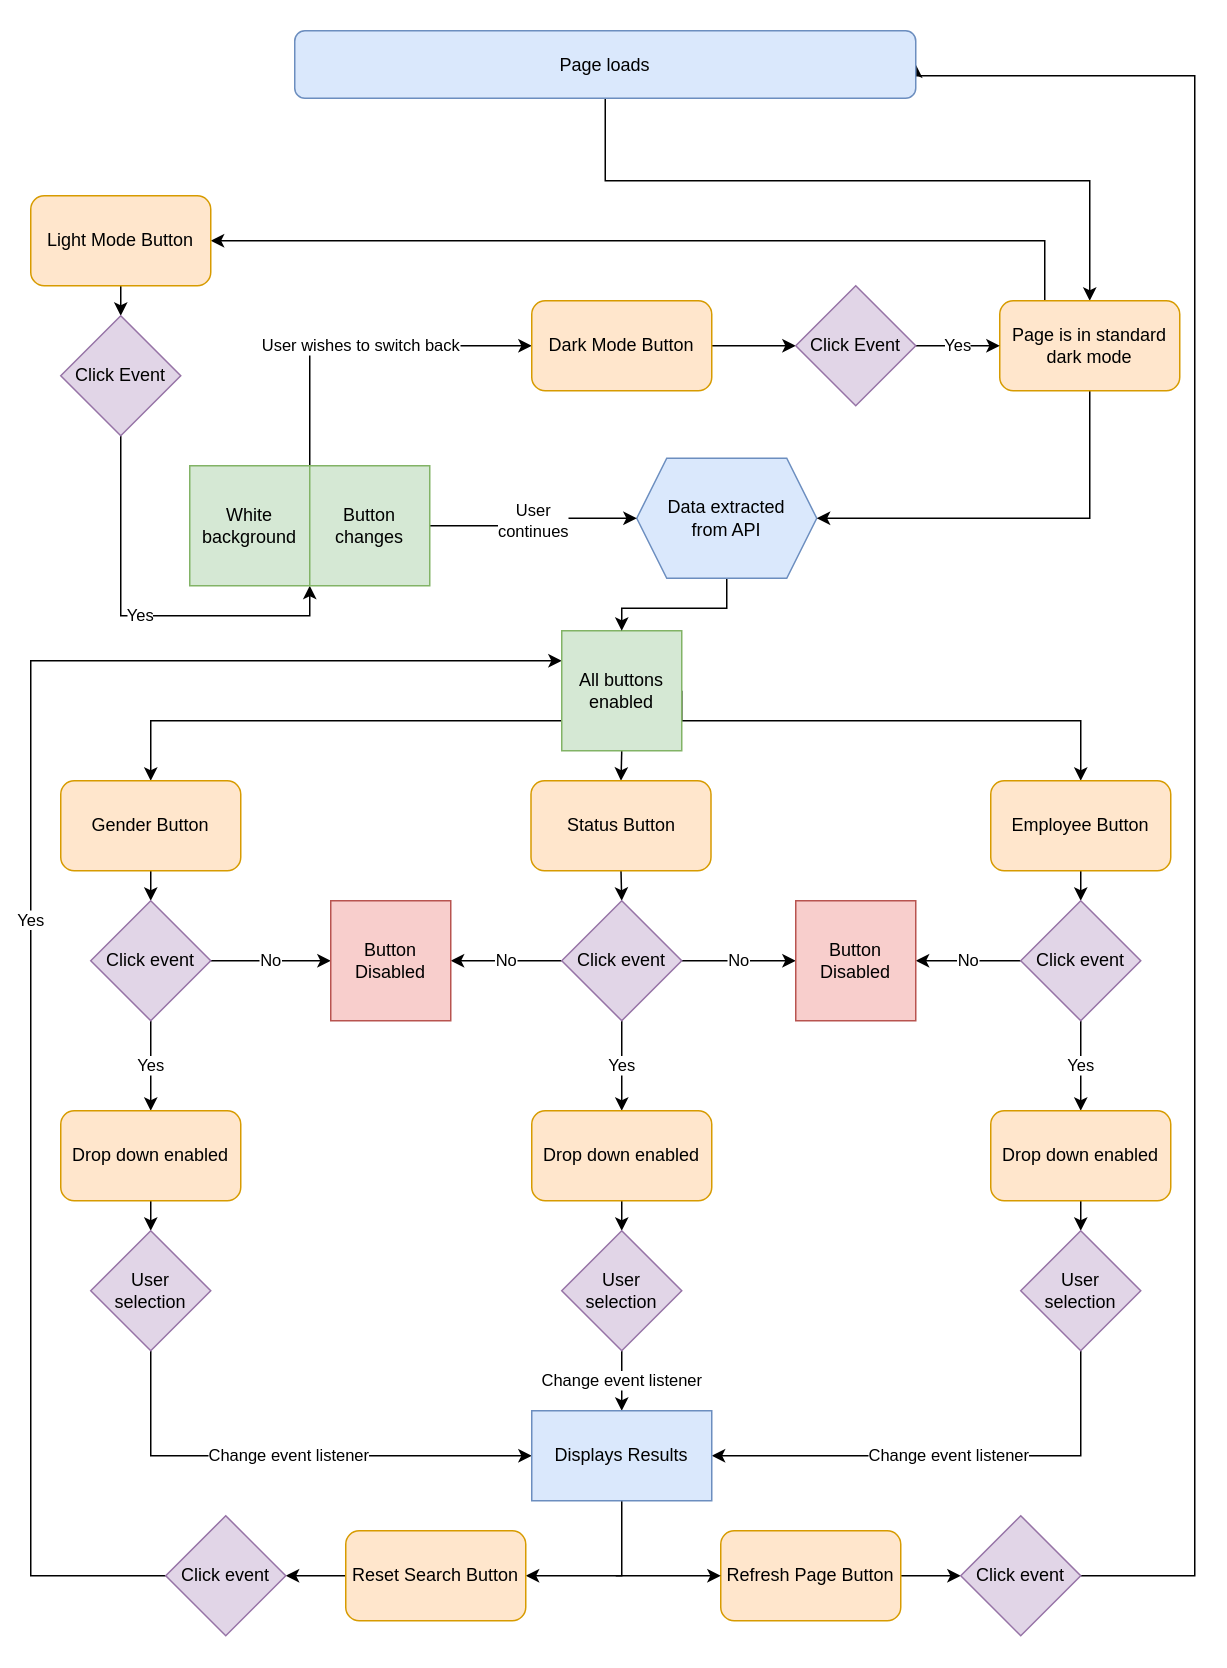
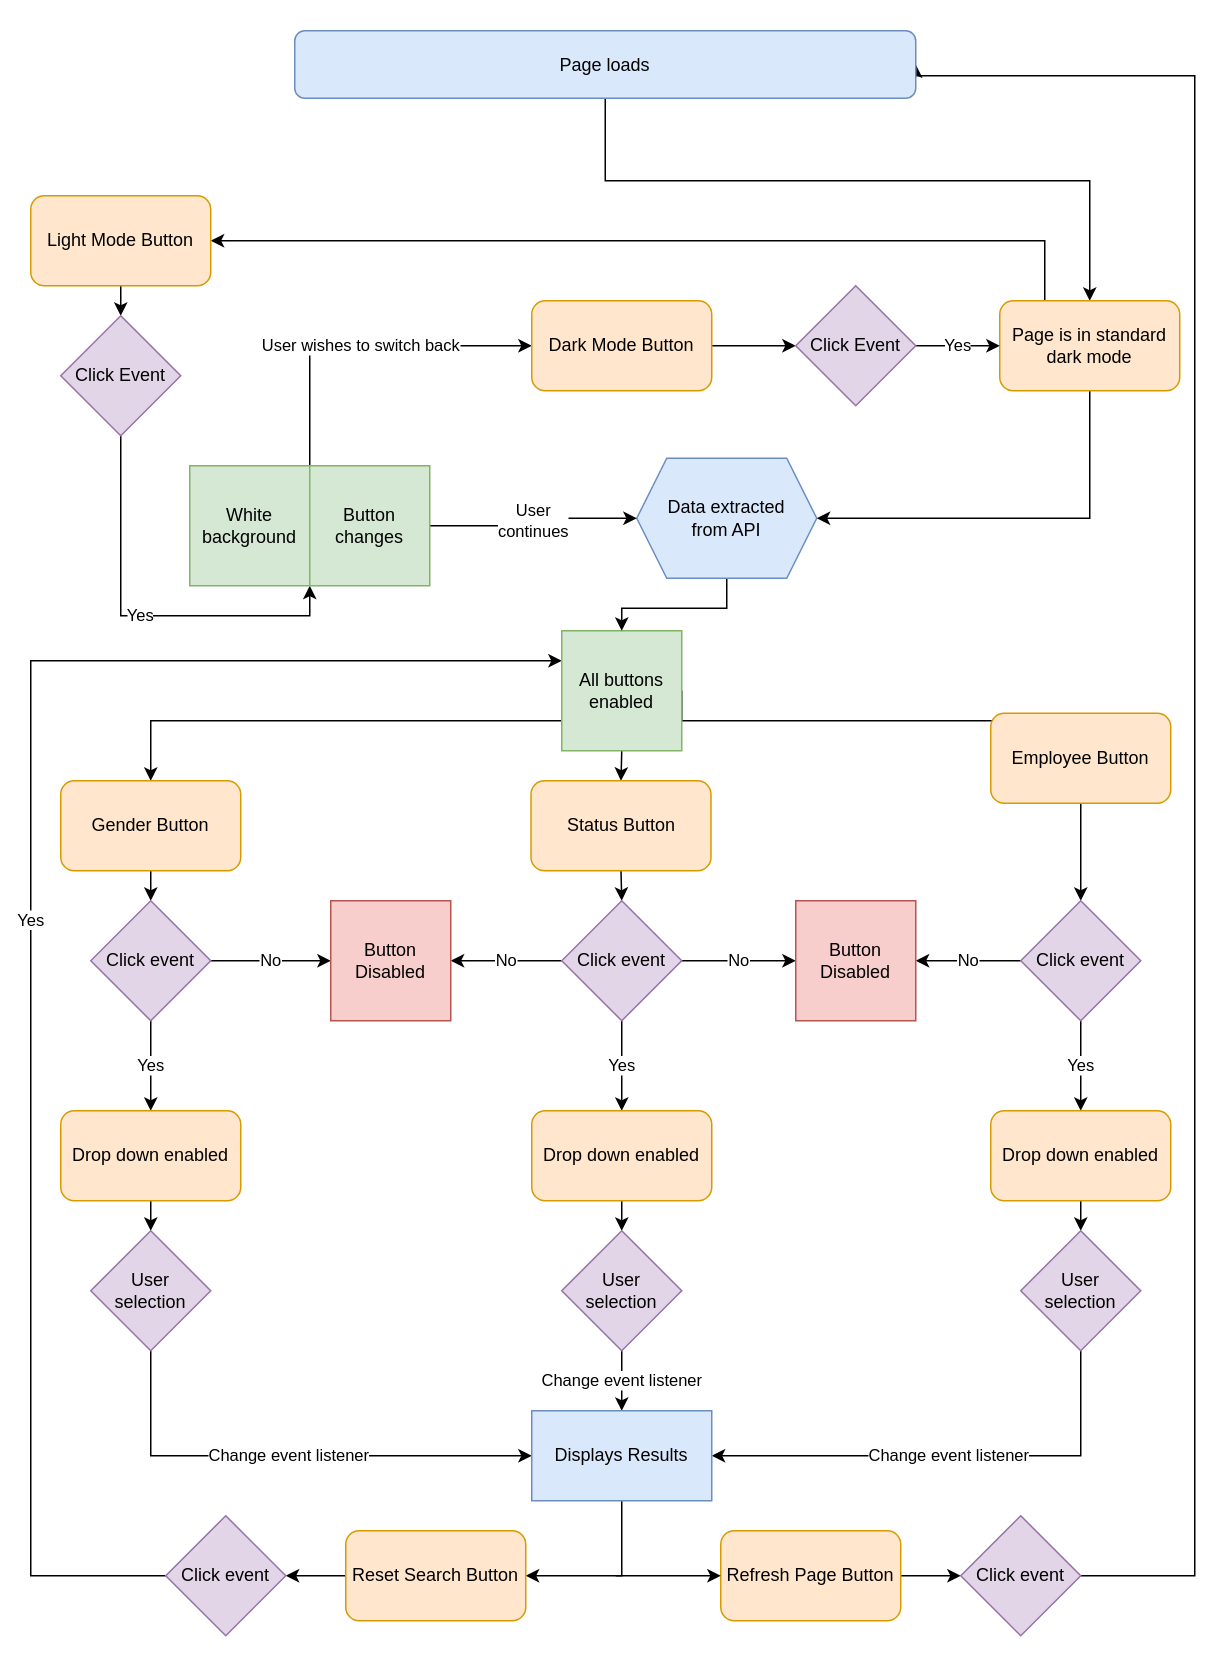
node "Employee Button": moved (1081, 826) -> (1081, 758)
